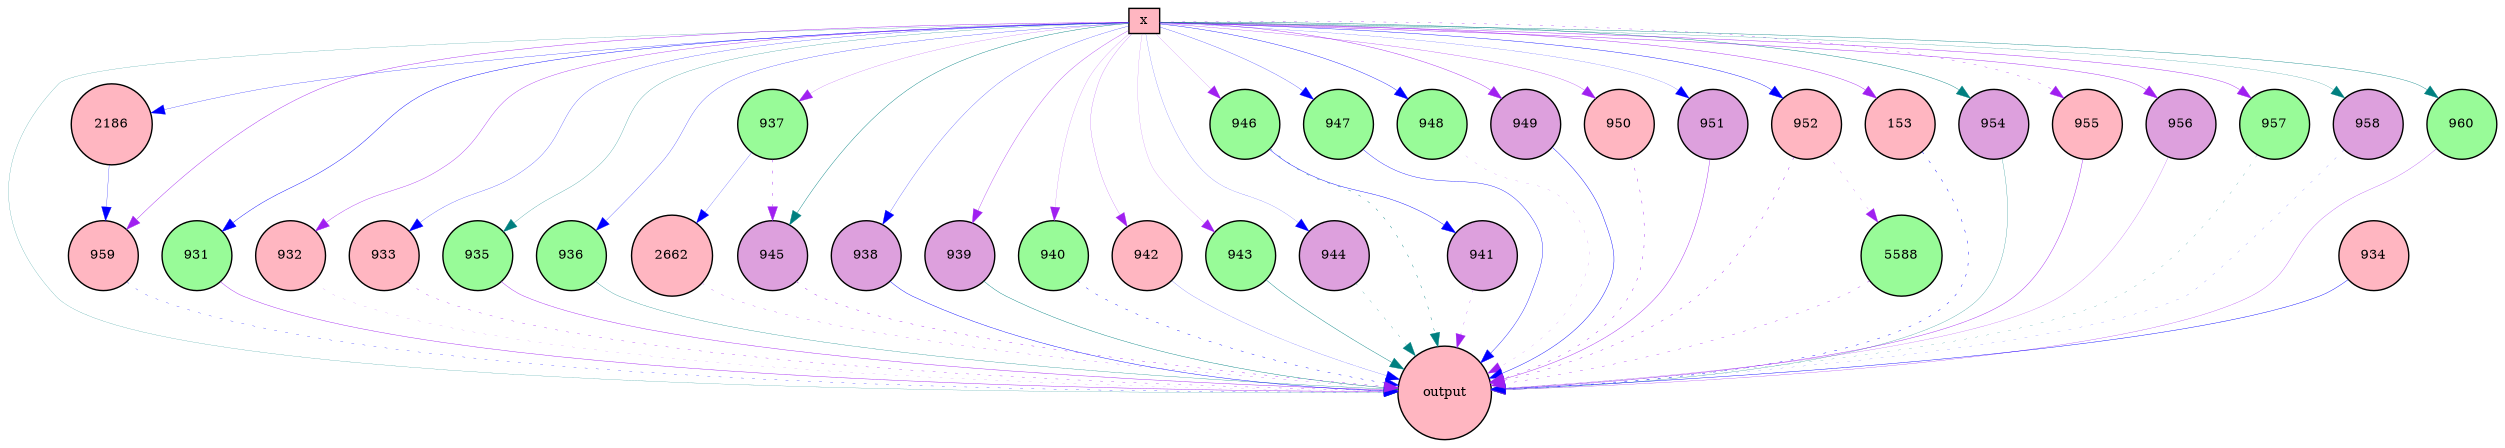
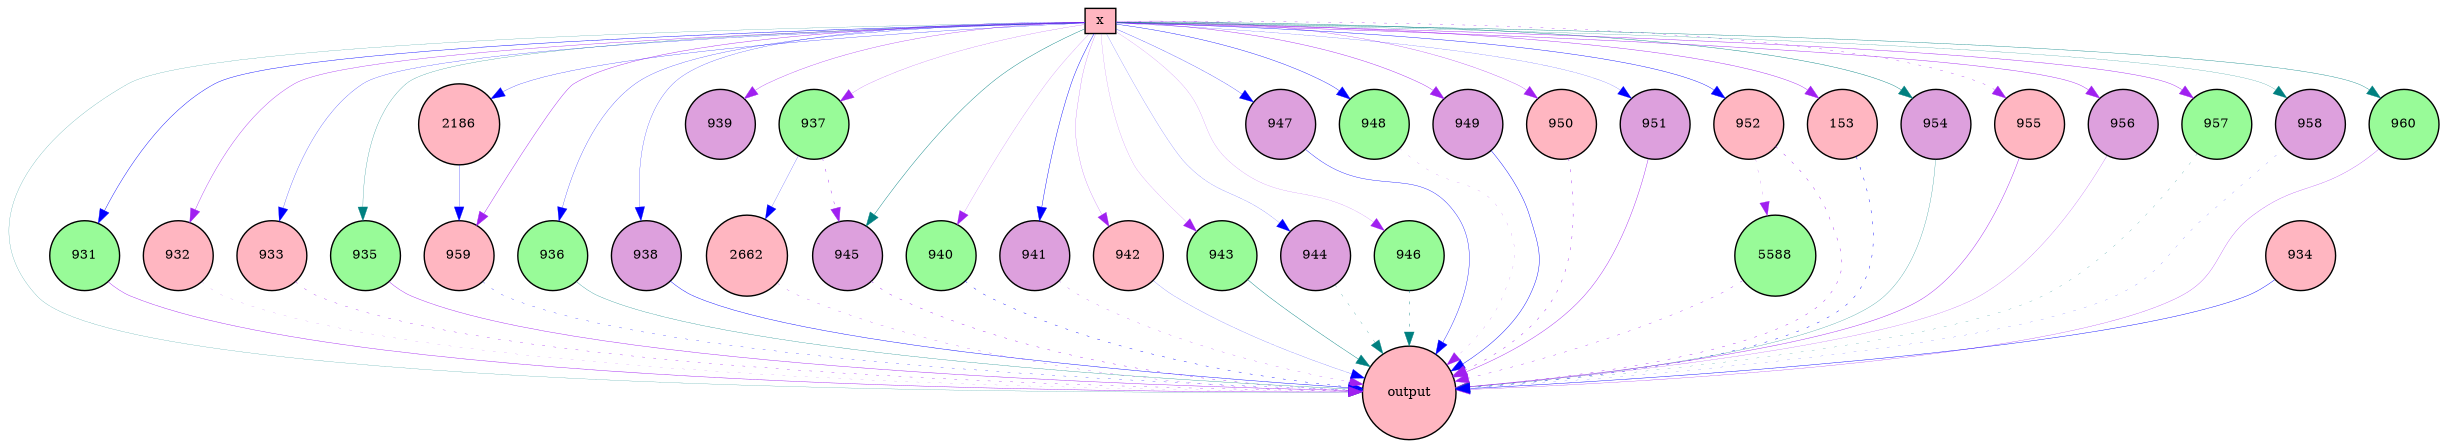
node "947": fillcolor palegreen -> plum
edge "946" -> "941": now "x" -> "941"
edge "939" -> "output": removed
